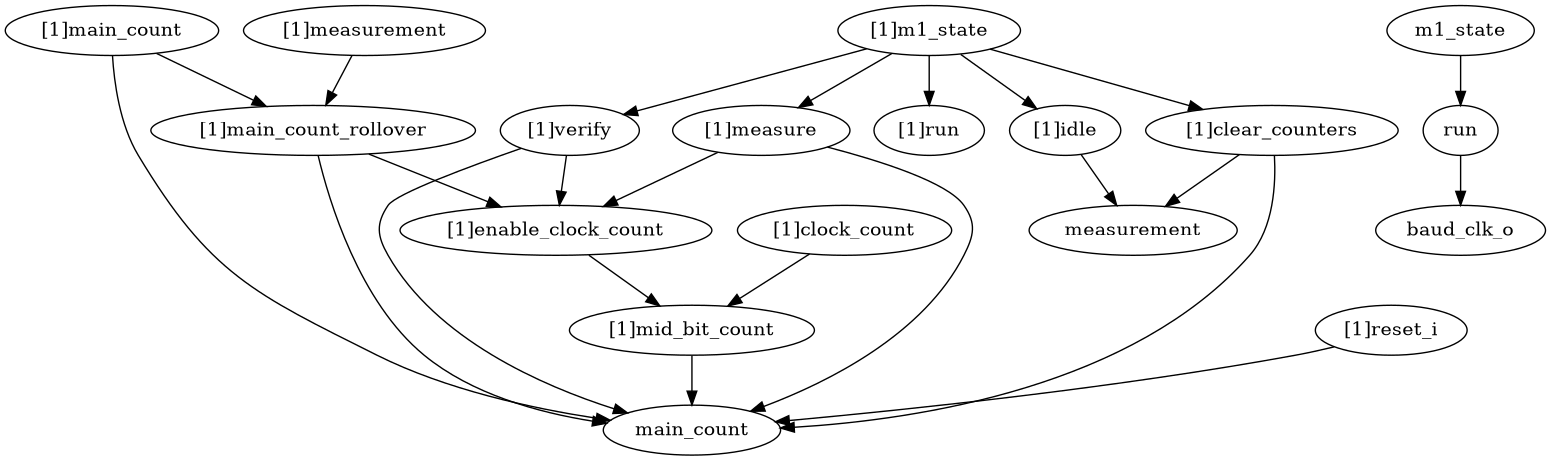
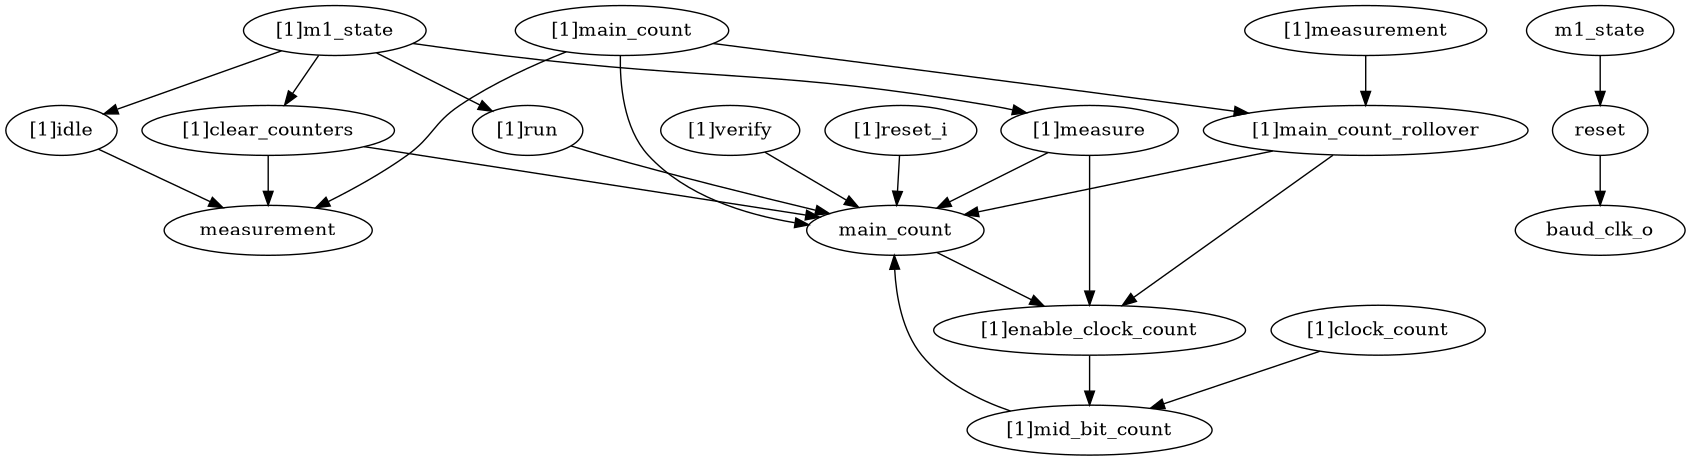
edge "[1]m1_state" -> "[1]verify": removed
edge "[1]main_count" -> "measurement": added
node "run": label "run" -> "reset"
edge "[1]verify" -> "[1]enable_clock_count": now "main_count" -> "[1]enable_clock_count"
edge "[1]run" -> "main_count": added
